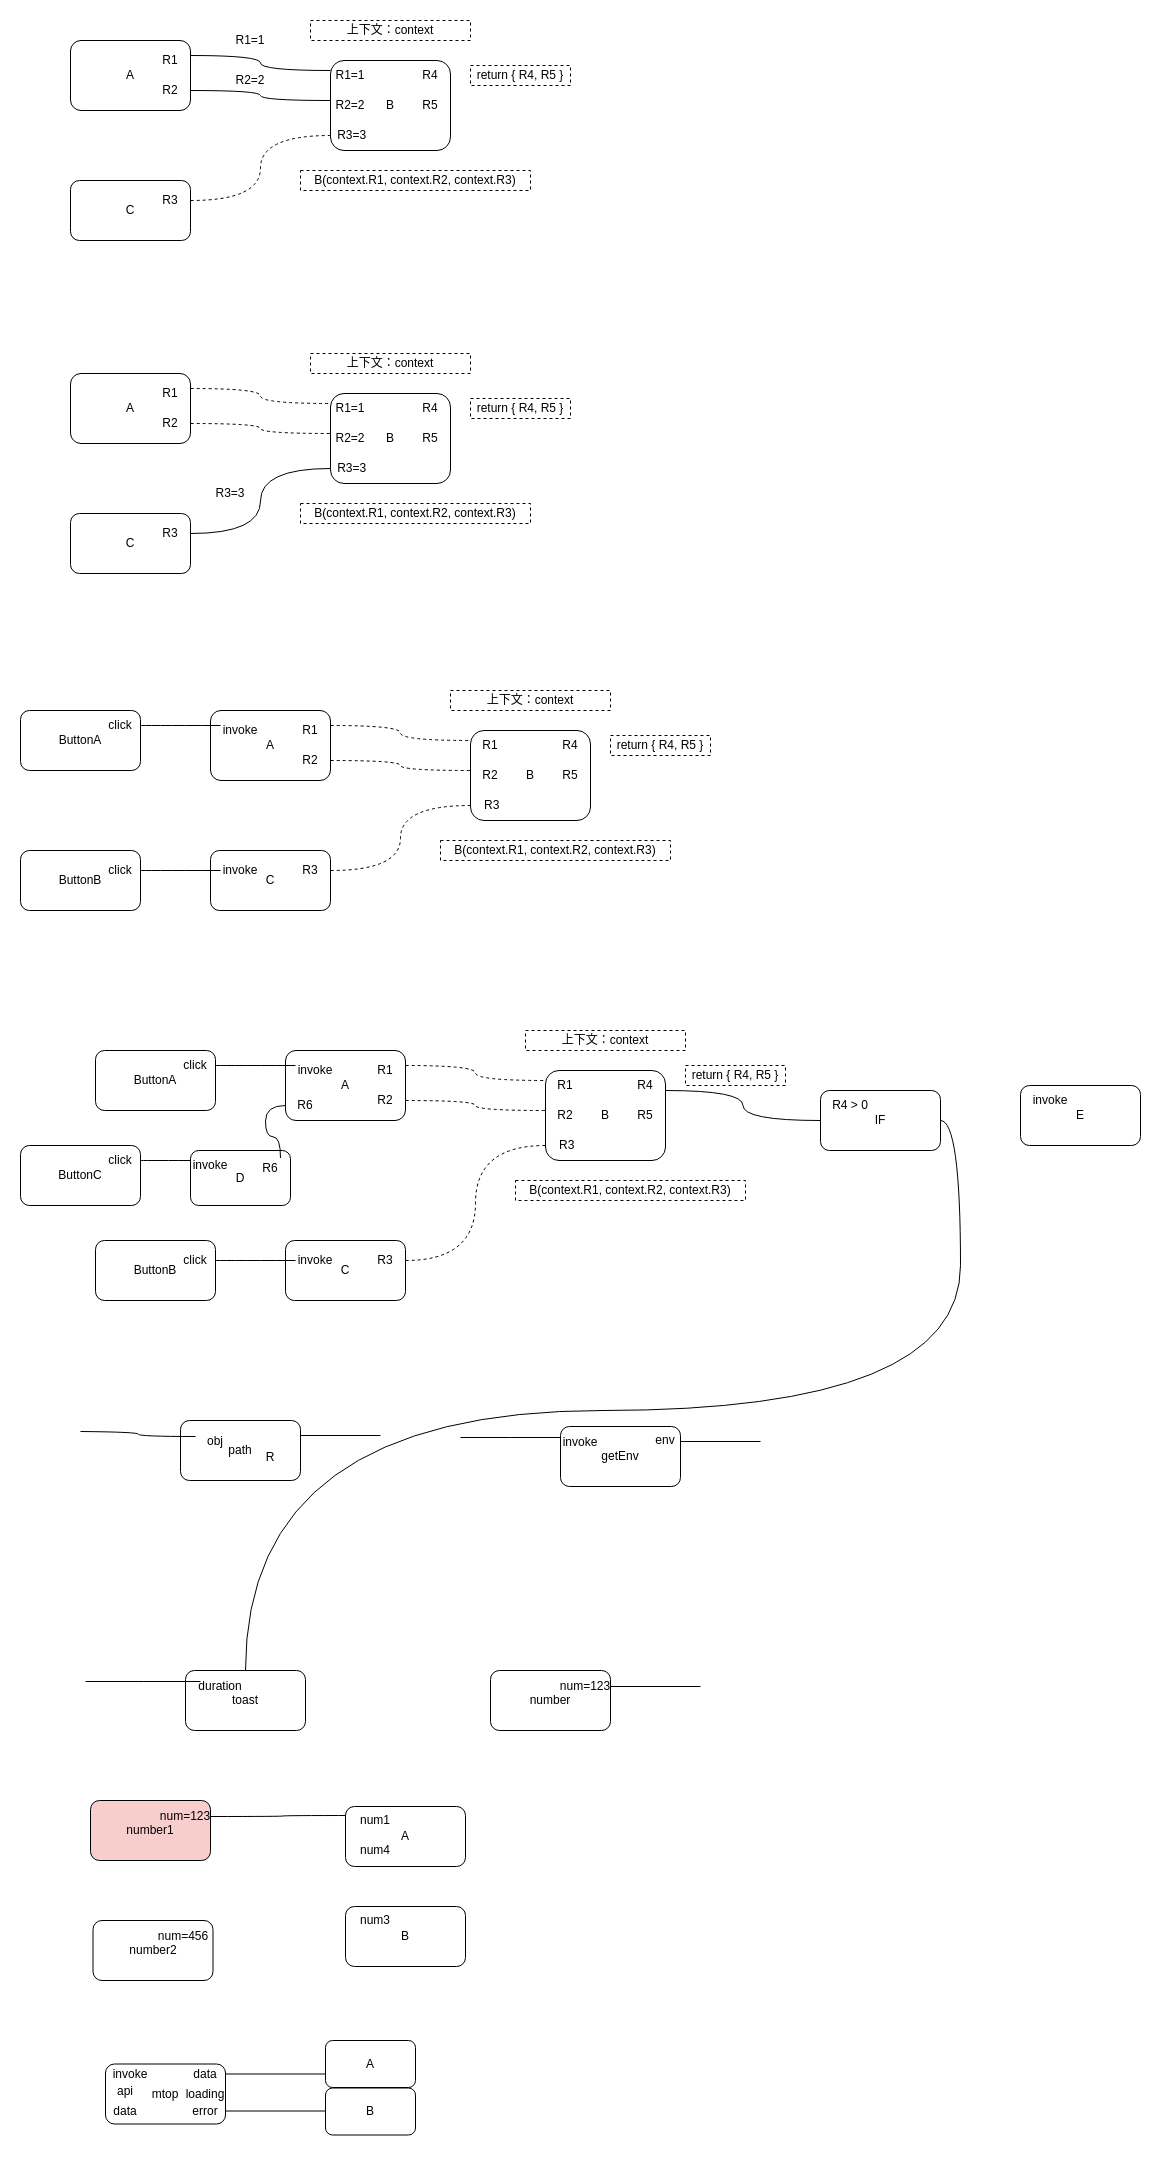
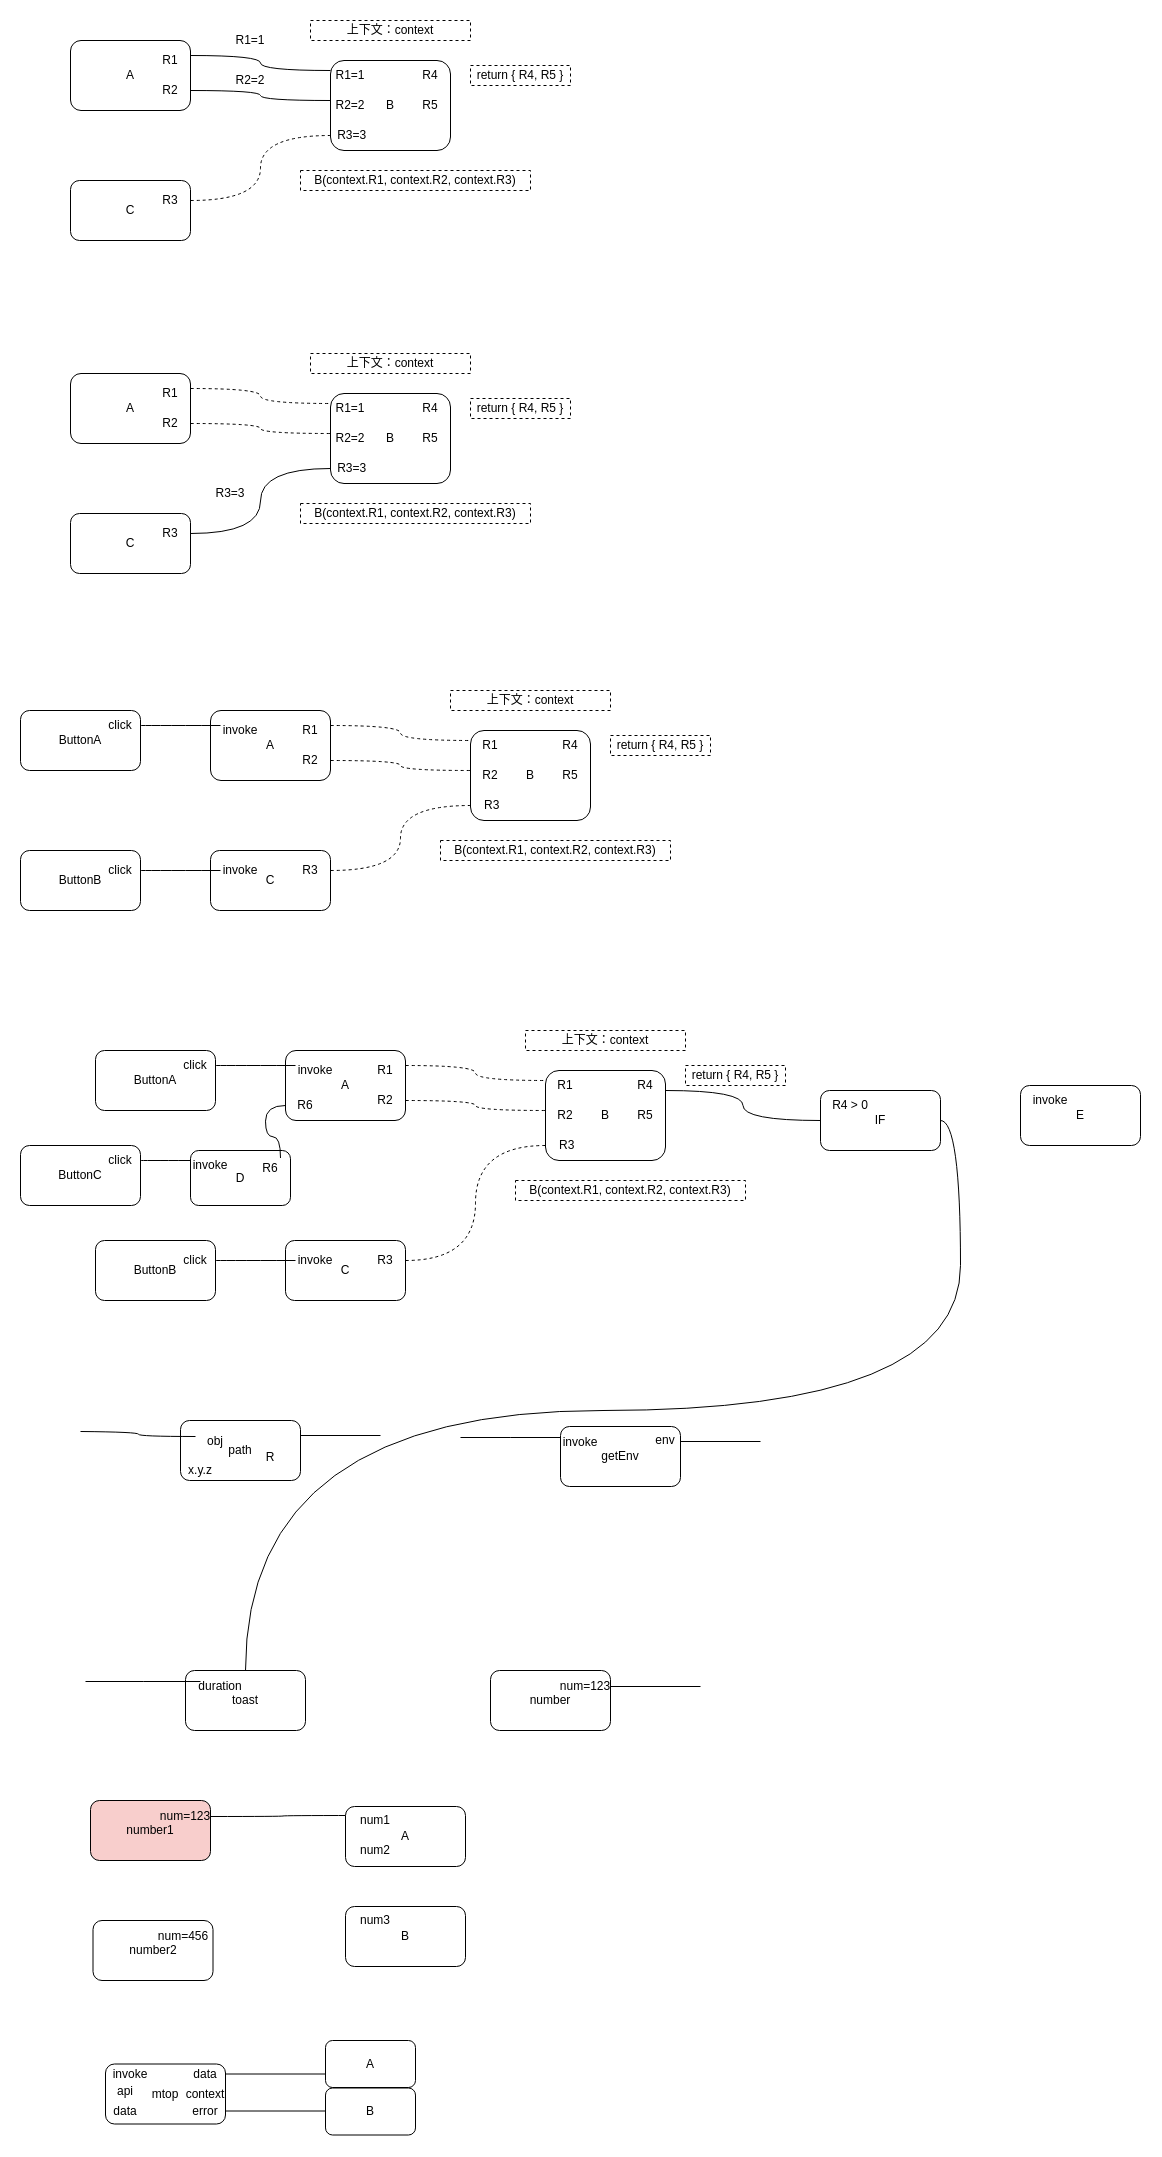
node "x.y.z": added
node "num4": label "num4" -> "num2"
node "loading": label "loading" -> "context"
